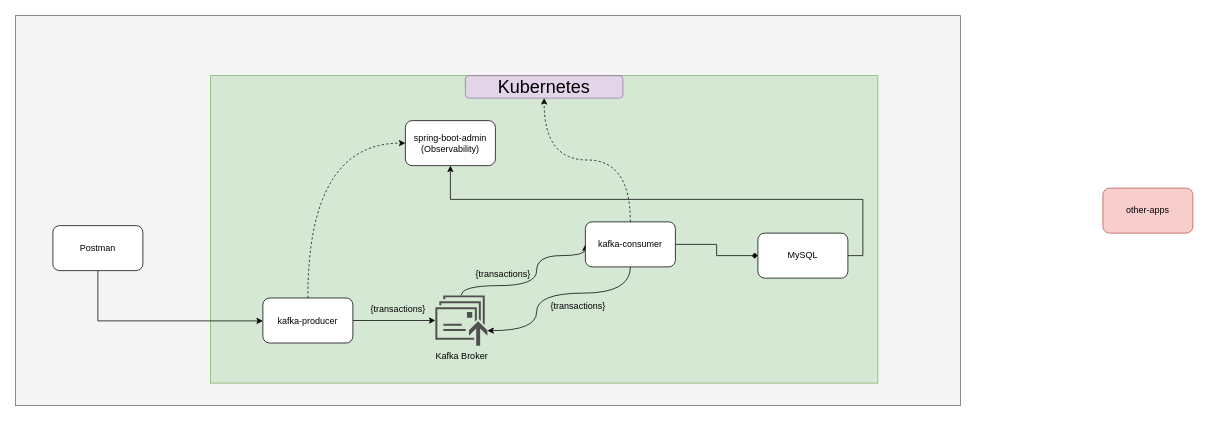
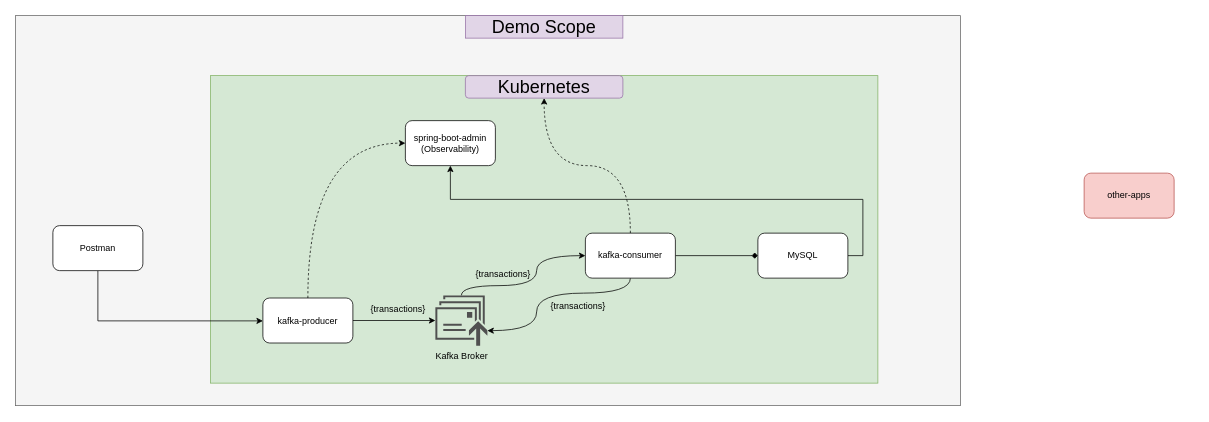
node "Demo Scope": added
node "other-apps": moved (1148, 210) -> (1129, 195)
node "kafka-consumer": moved (630, 244) -> (630, 255)
